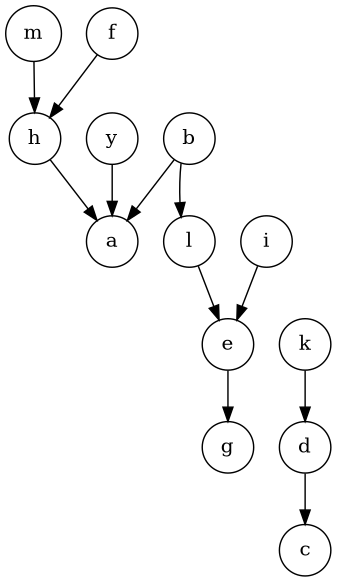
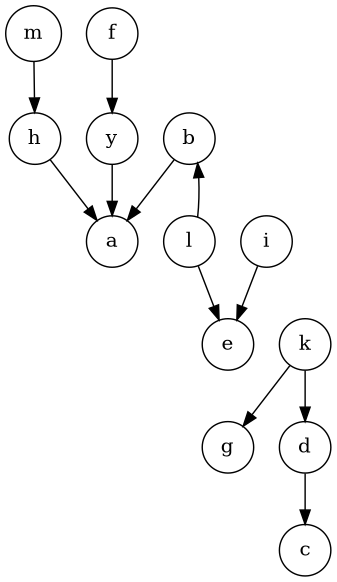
edge "f" -> "h": now "f" -> "y"
edge "b" -> "l": reversed
edge "e" -> "g": now "k" -> "g"
